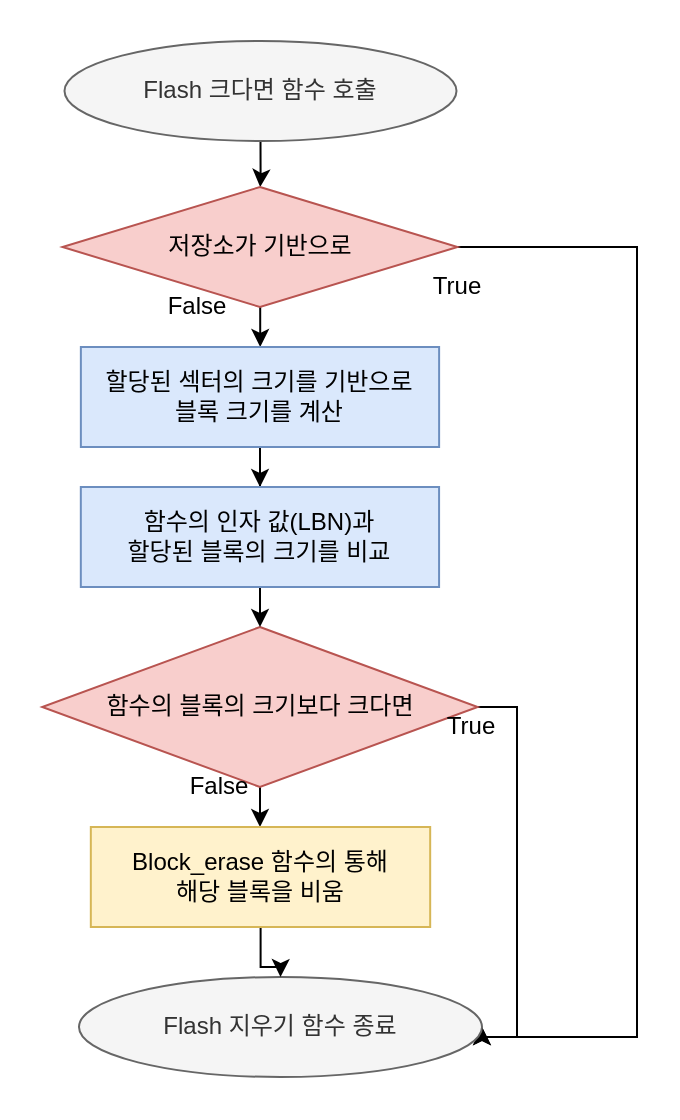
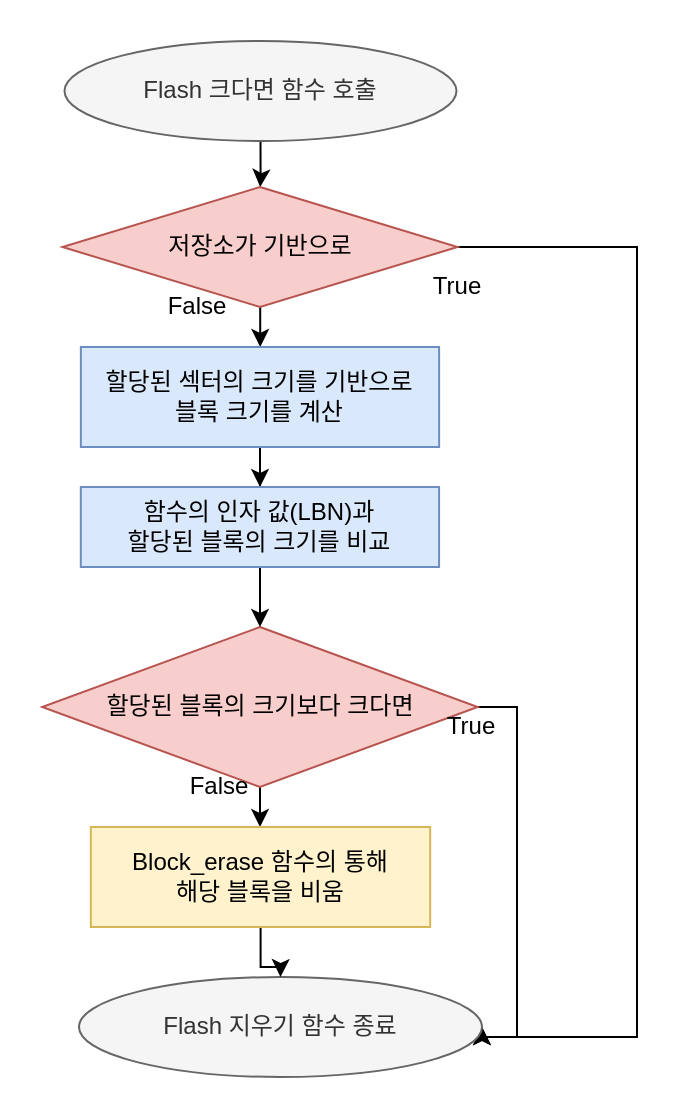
node "함수의 인자 값(LBN)과 할당된 블록의 크기를 비교": size 358x100 -> 358x80
node "함수의 블록의 크기보다 크다면": label "함수의 블록의 크기보다 크다면" -> "할당된 블록의 크기보다 크다면"
